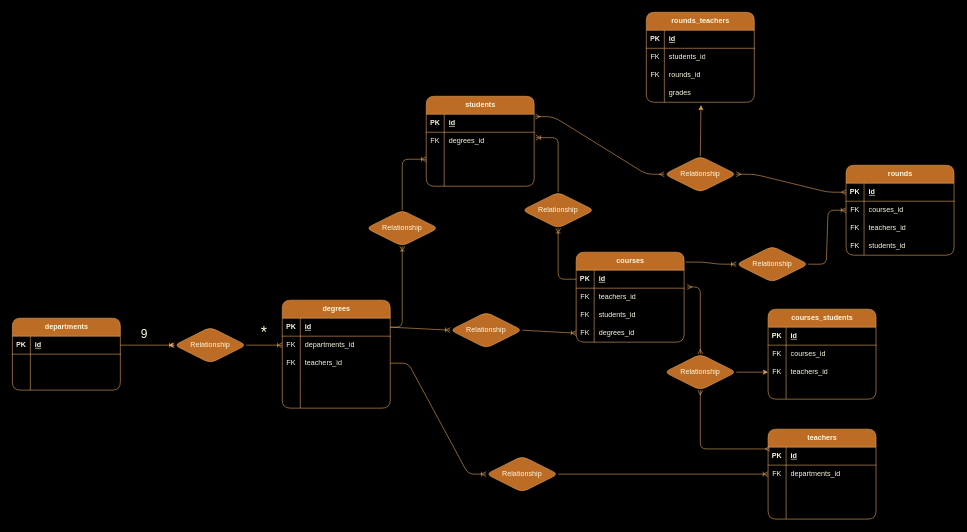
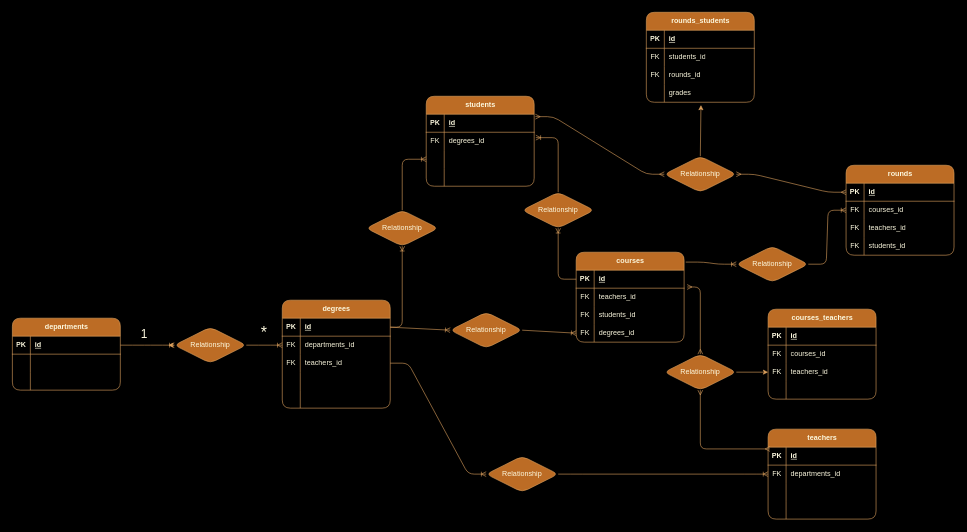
node "rounds_teachers": label "rounds_teachers" -> "rounds_students"
node "courses_students": label "courses_students" -> "courses_teachers"
node "9": label "9" -> "1"
